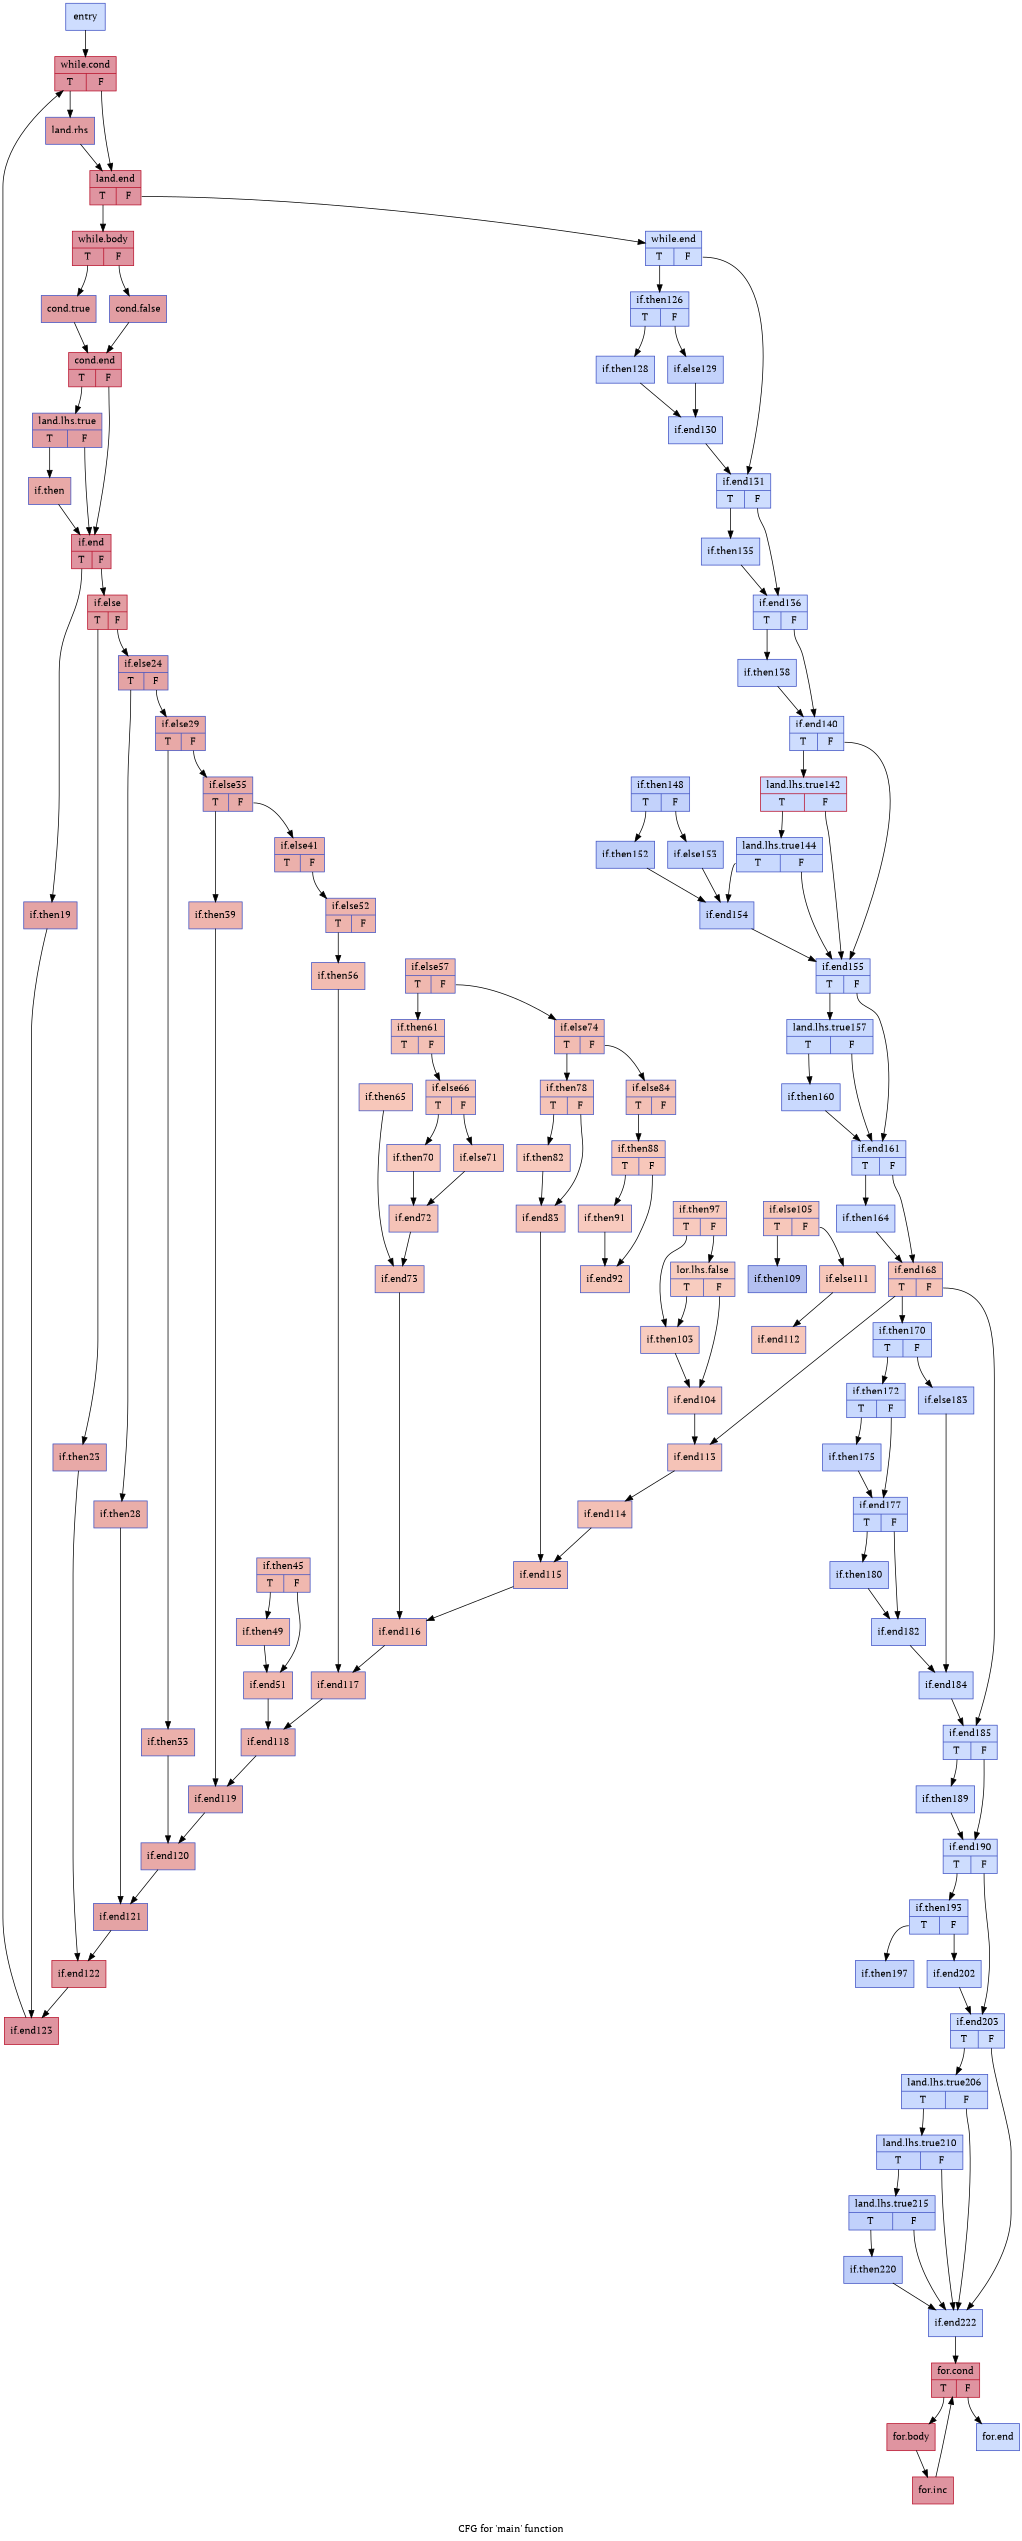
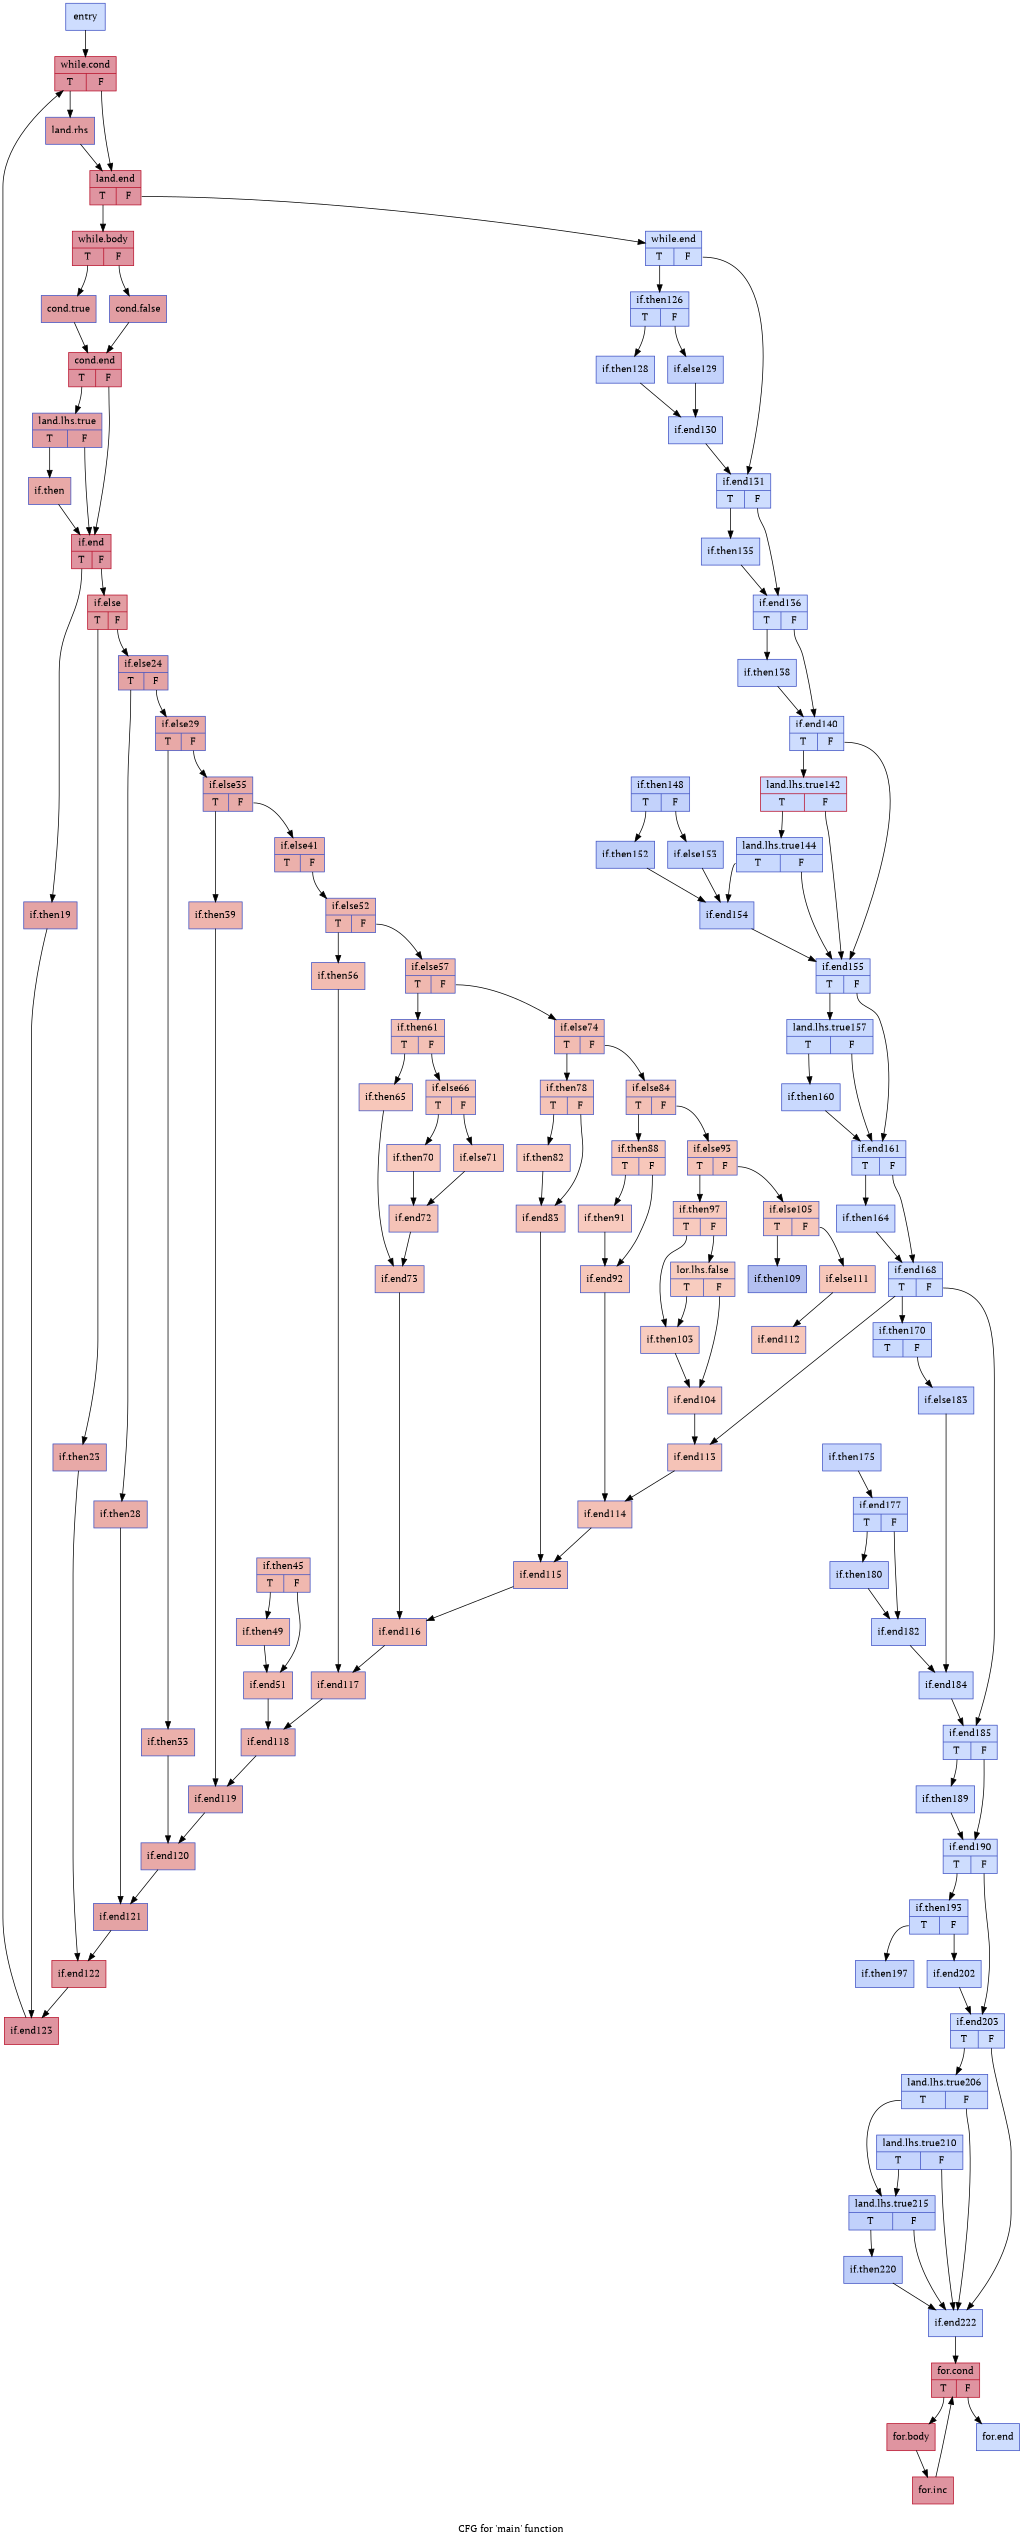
edge "if.else52" -> "if.else57": added
edge "if.then61" -> "if.then65": added
node "if.else93": added
node "if.end168": fillcolor #e8765c70 -> #8fb1fe70
edge "if.end92" -> "if.end114": added
node "if.then172": removed
edge "land.lhs.true206" -> "land.lhs.true210": now "land.lhs.true206" -> "land.lhs.true215"
